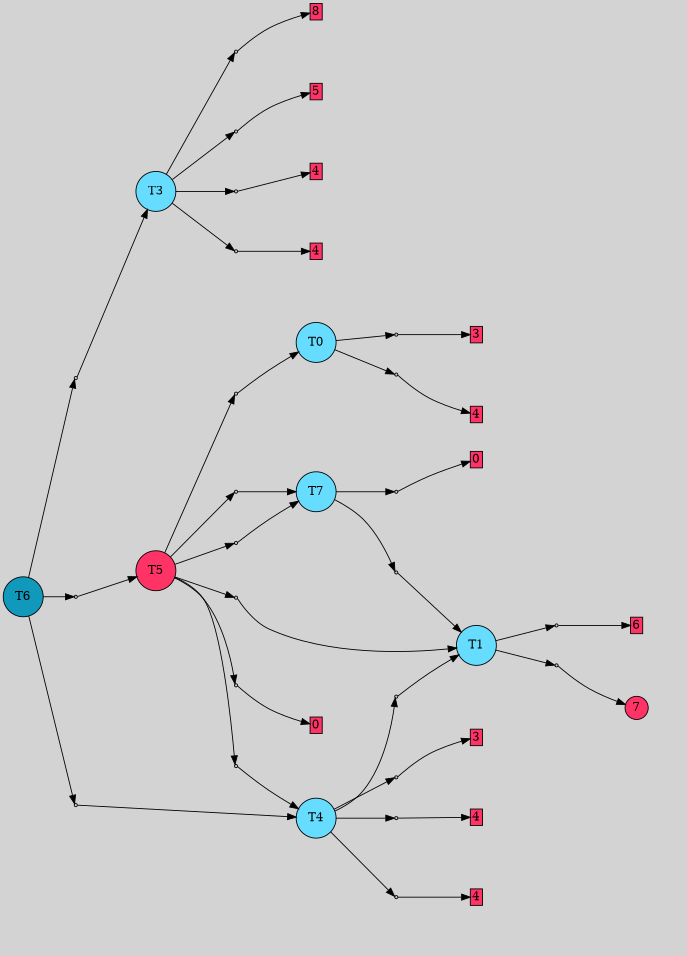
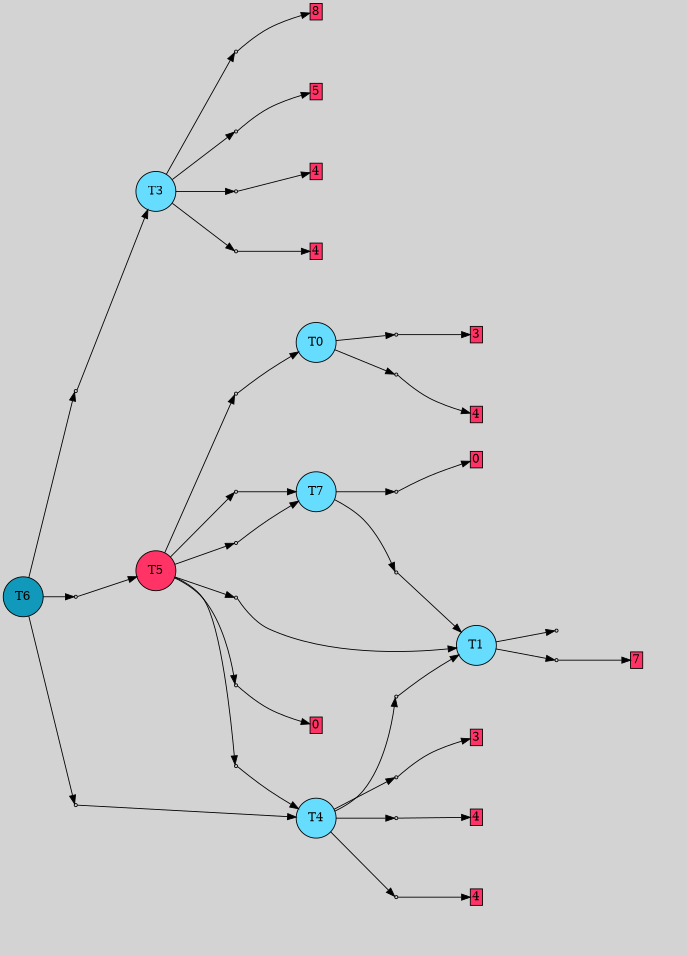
node "6": removed
node "7": shape circle -> box
